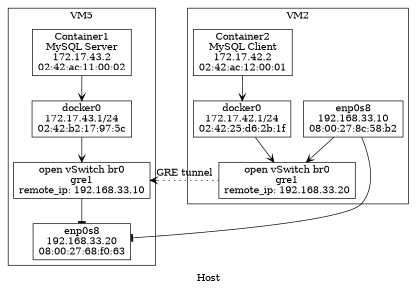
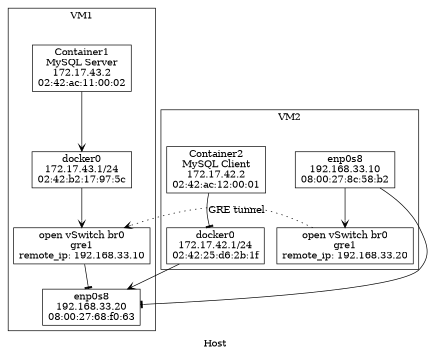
cluster "VM5": label "VM5" -> "VM1"
edge "Container2 MySQL Client 172.17.42.2 02:42:ac:12:00:01" -> "docker0 172.17.42.1/24 02:42:25:d6:2b:1f": arrowhead vee -> tee
edge "docker0 172.17.42.1/24 02:42:25:d6:2b:1f" -> "open vSwitch br0 gre1 remote_ip: 192.168.33.20": now "docker0 172.17.42.1/24 02:42:25:d6:2b:1f" -> "enp0s8 192.168.33.20 08:00:27:68:f0:63"
